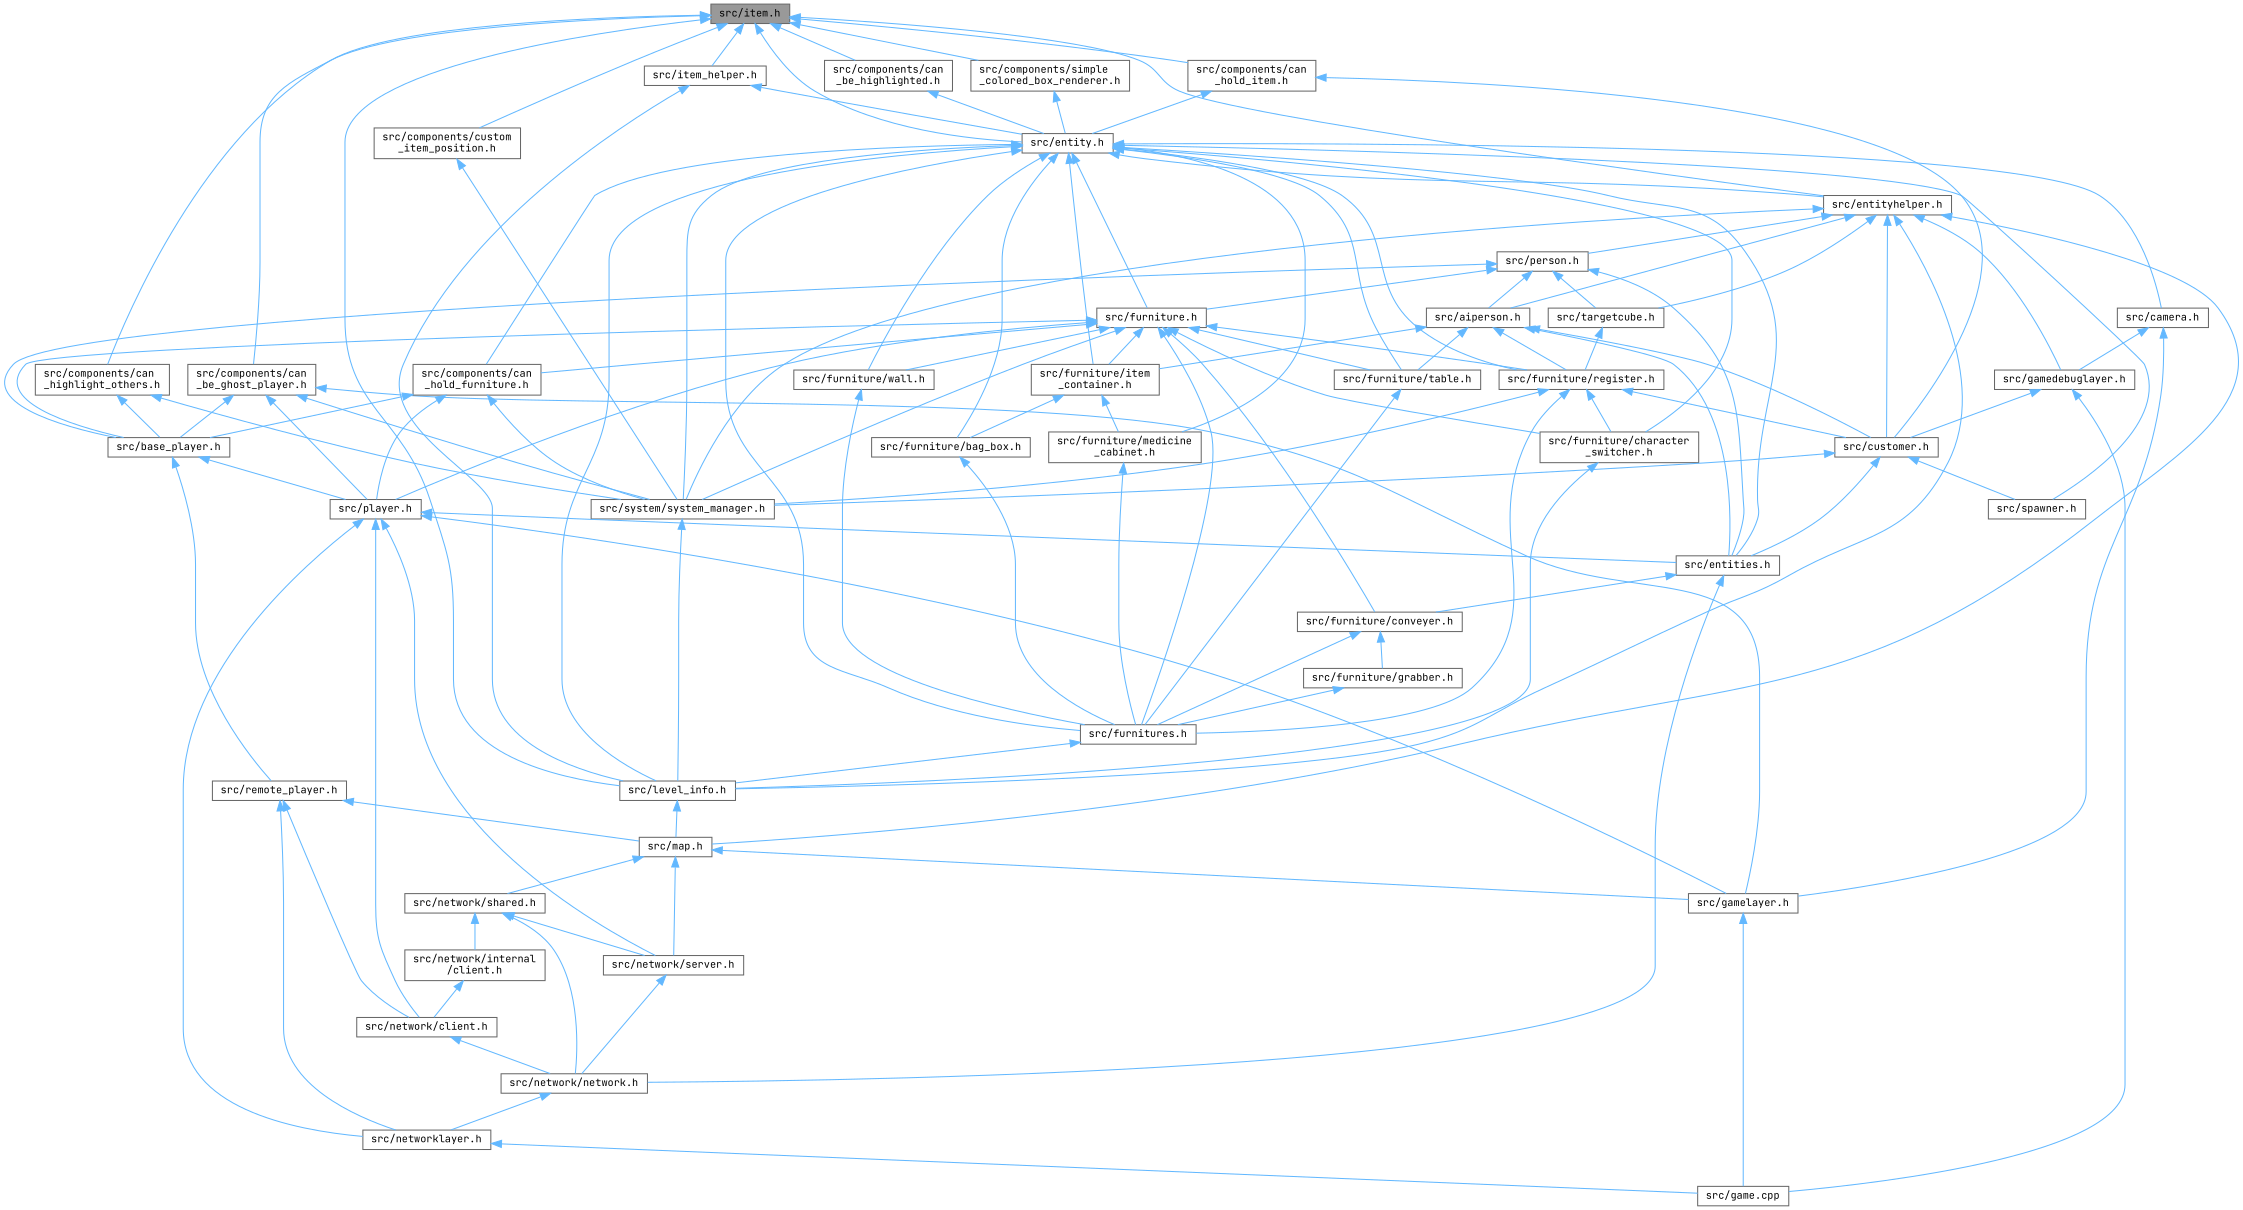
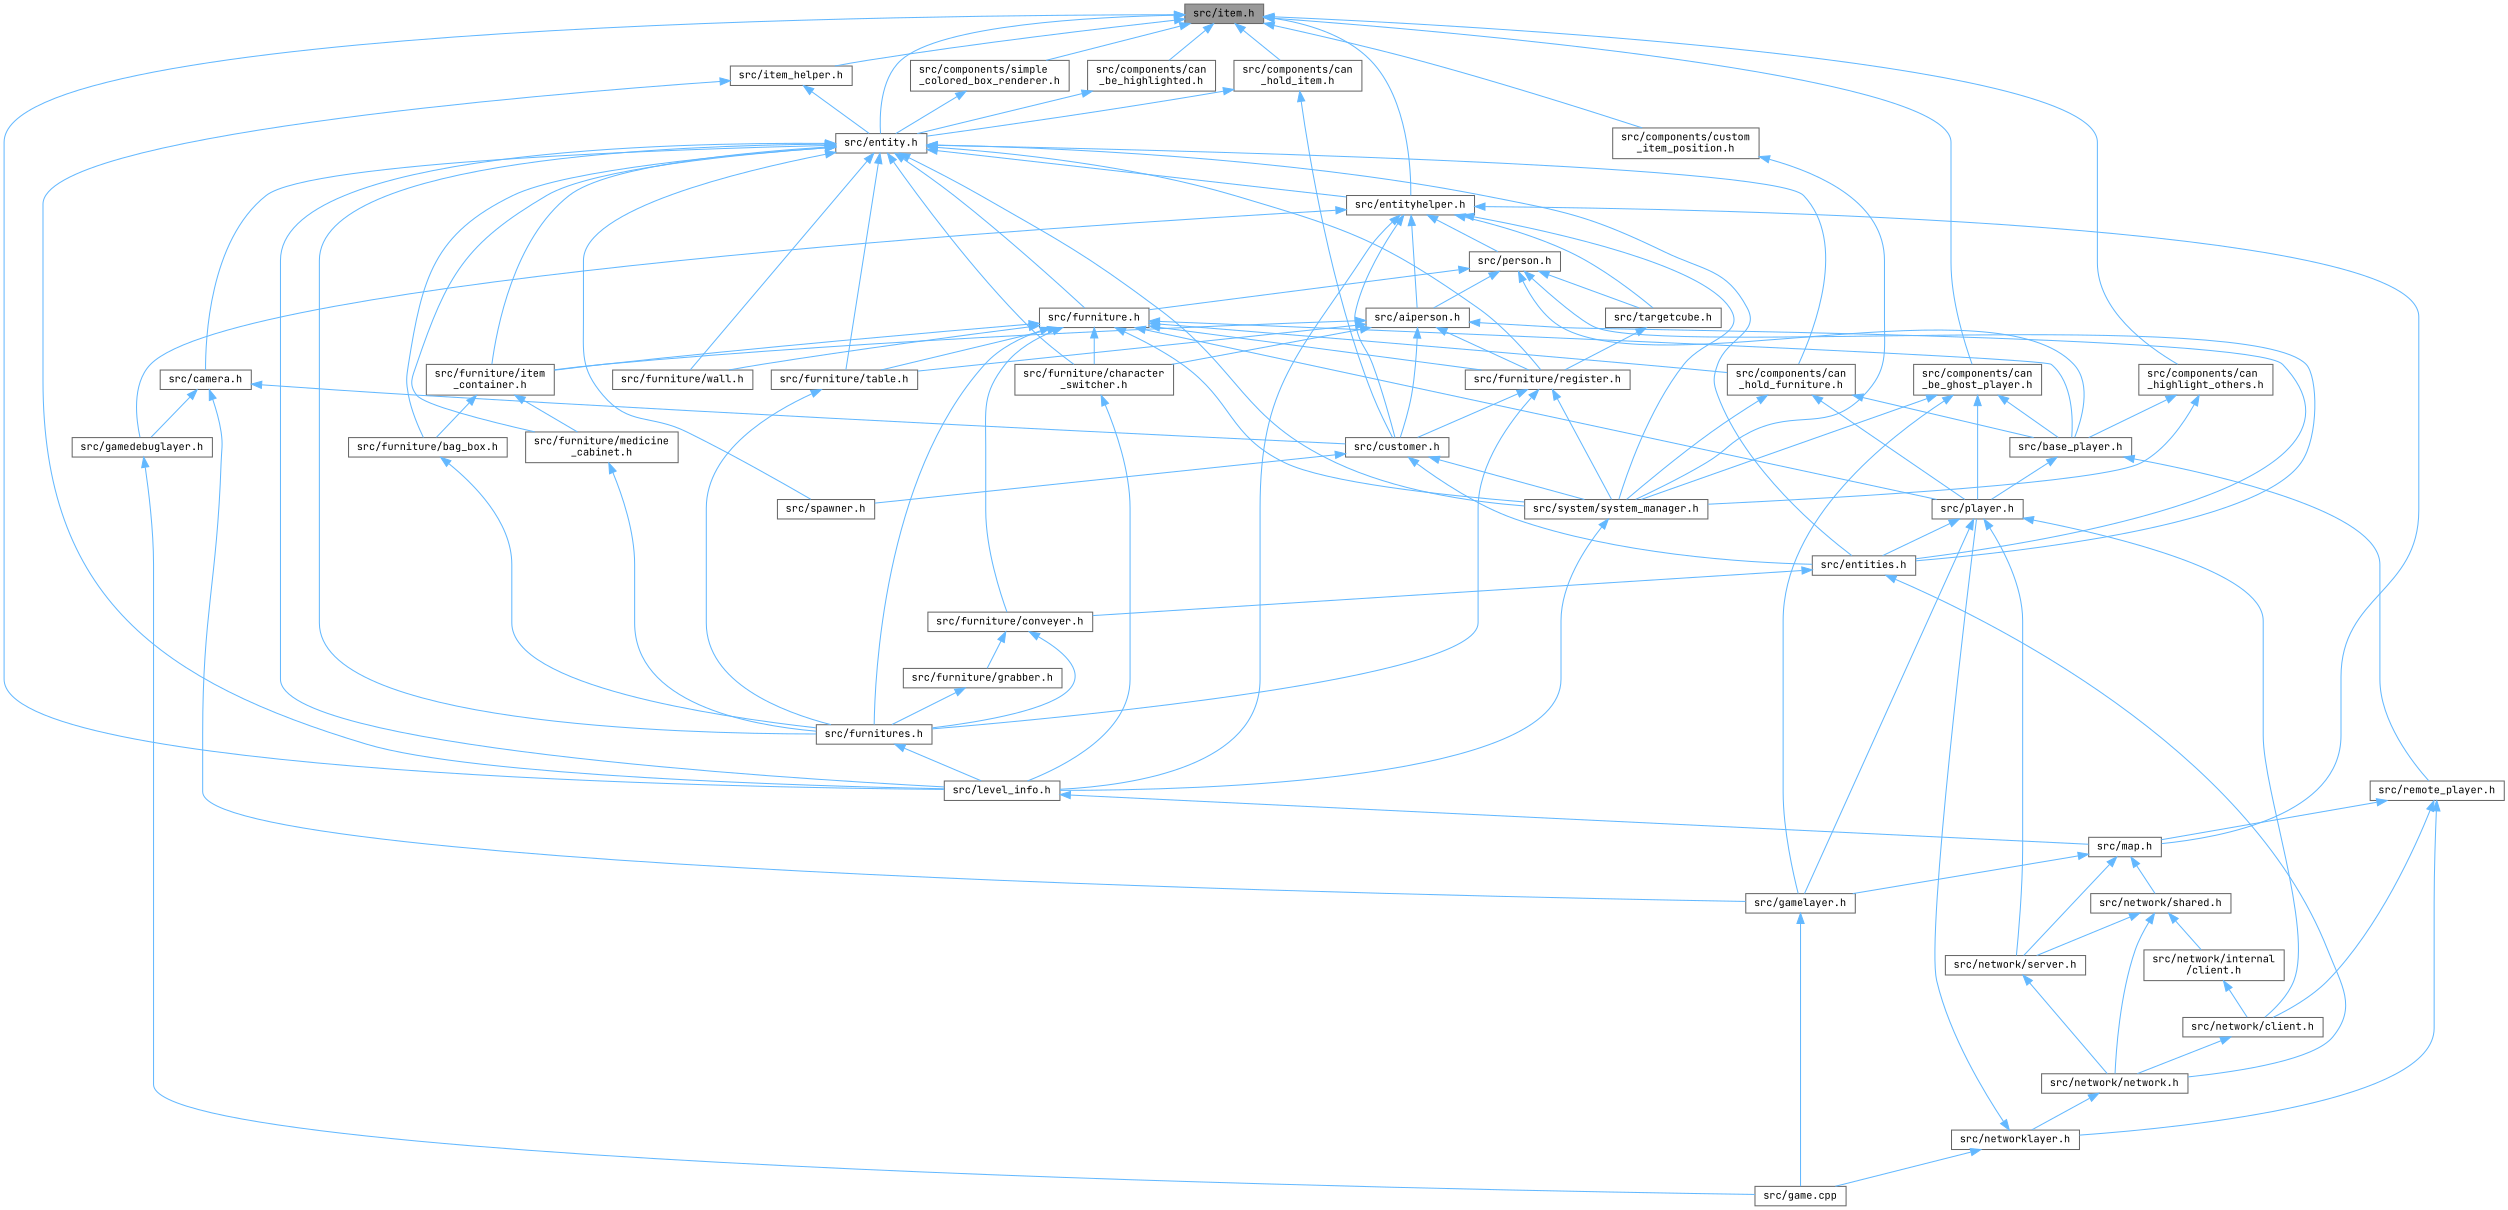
edge "src/furniture/character _switcher.h" -> "src/furniture/register.h": now "src/furniture/character _switcher.h" -> "src/aiperson.h"
edge "src/customer.h" -> "src/gamedebuglayer.h": now "src/customer.h" -> "src/camera.h"
edge "src/furnitures.h" -> "src/furniture/wall.h": removed
edge "src/networklayer.h" -> "src/player.h": reversed
